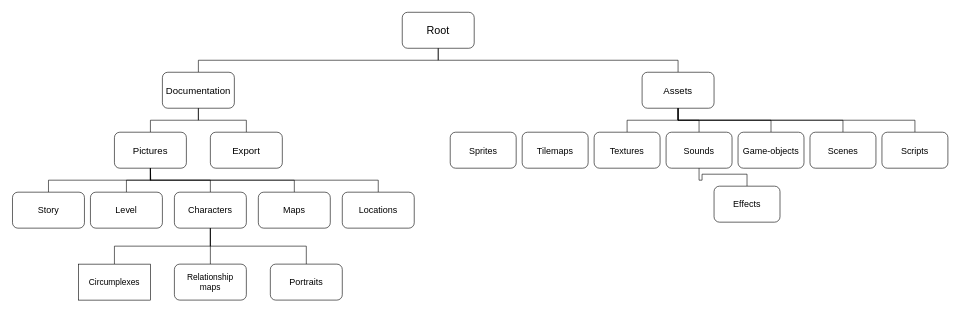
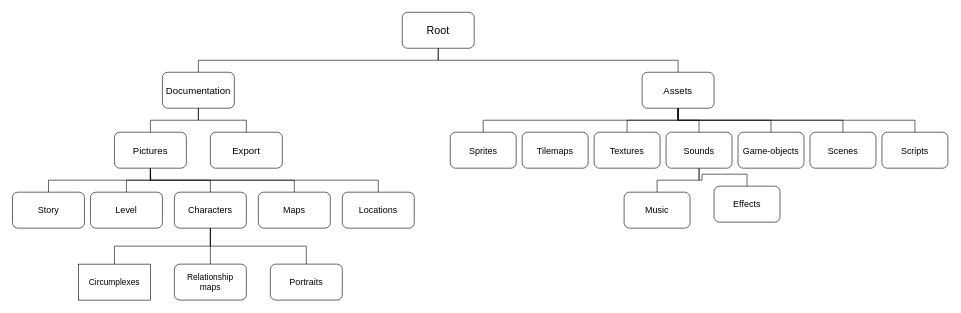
edge "Assets" -- "Sprites": added
edge "Sounds" -- "Music": added
node "Music": added
